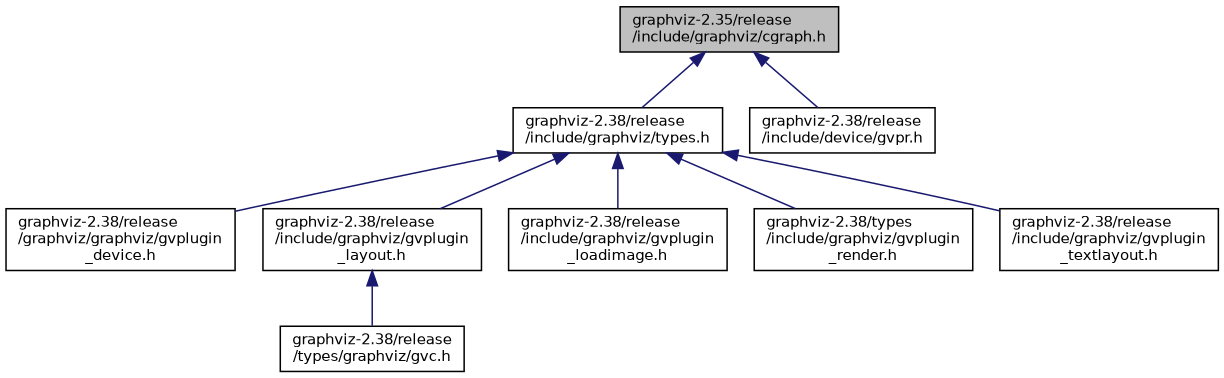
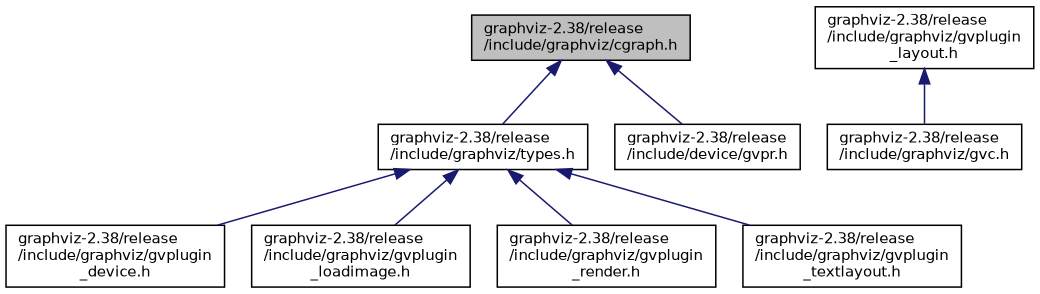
node "graphviz-2.35/release /include/graphviz/cgraph.h": label "graphviz-2.35/release /include/graphviz/cgraph.h" -> "graphviz-2.38/release /include/graphviz/cgraph.h"
edge "graphviz-2.38/release /include/graphviz/gvplugin _layout.h" -> "graphviz-2.38/release /include/graphviz/types.h": removed
node "graphviz-2.38/release /graphviz/graphviz/gvplugin _device.h": label "graphviz-2.38/release /graphviz/graphviz/gvplugin _device.h" -> "graphviz-2.38/release /include/graphviz/gvplugin _device.h"
node "graphviz-2.38/types /include/graphviz/gvplugin _render.h": label "graphviz-2.38/types /include/graphviz/gvplugin _render.h" -> "graphviz-2.38/release /include/graphviz/gvplugin _render.h"
node "graphviz-2.38/release /types/graphviz/gvc.h": label "graphviz-2.38/release /types/graphviz/gvc.h" -> "graphviz-2.38/release /include/graphviz/gvc.h"
